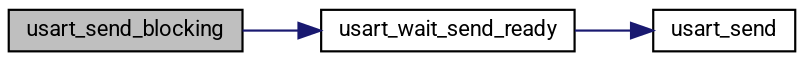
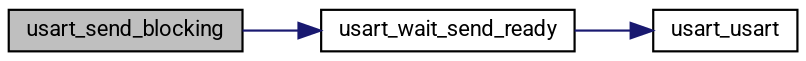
node "usart_send": label "usart_send" -> "usart_usart"
